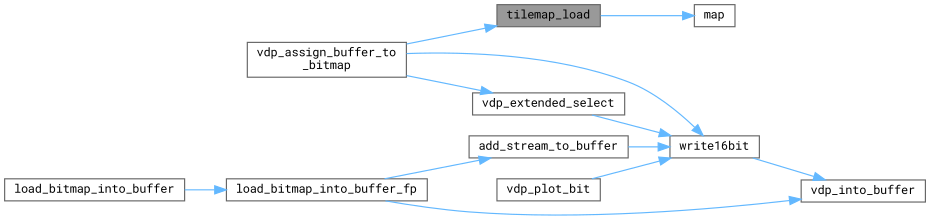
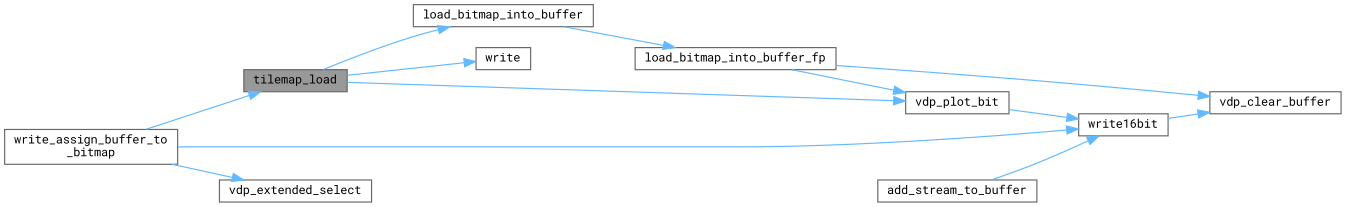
node "map": label "map" -> "write"
edge "tilemap_load" -> "load_bitmap_into_buffer": added
node "vdp_assign_buffer_to _bitmap": label "vdp_assign_buffer_to _bitmap" -> "write_assign_buffer_to _bitmap"
edge "tilemap_load" -> "vdp_plot_bit": added
edge "vdp_extended_select" -> "write16bit": removed
edge "load_bitmap_into_buffer_fp" -> "add_stream_to_buffer": now "load_bitmap_into_buffer_fp" -> "vdp_plot_bit"
node "vdp_into_buffer": label "vdp_into_buffer" -> "vdp_clear_buffer"
